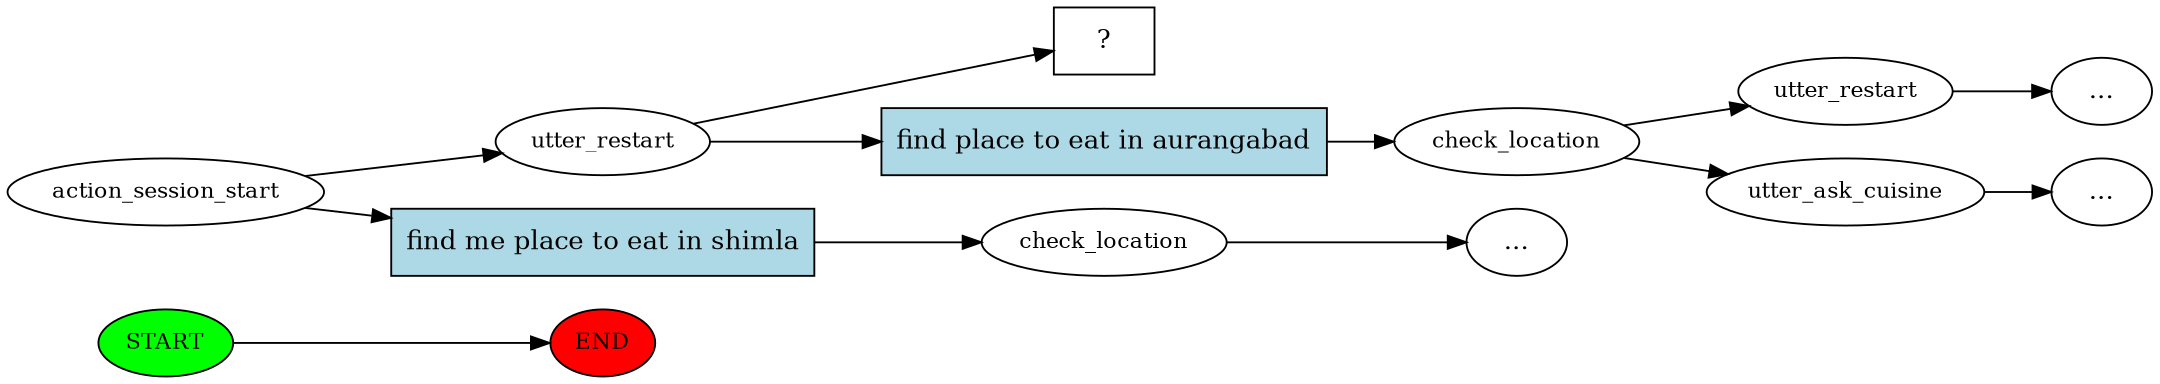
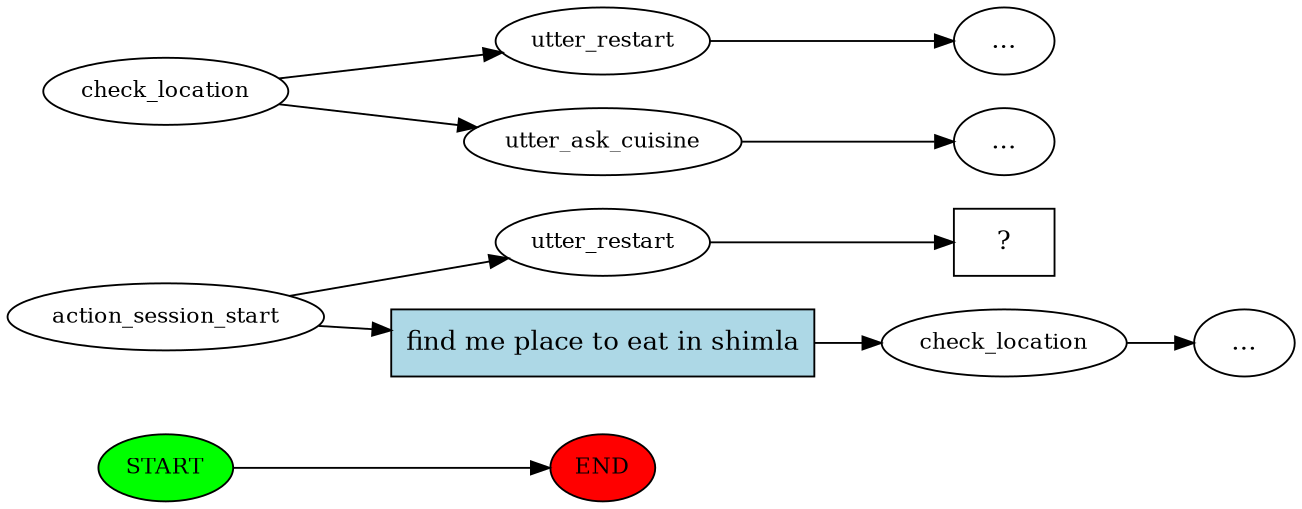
node "find place to eat in aurangabad": removed
